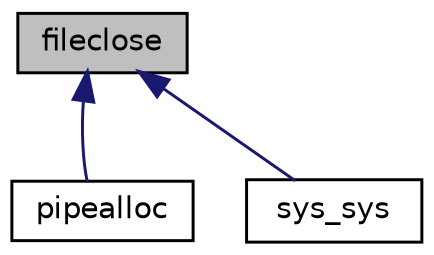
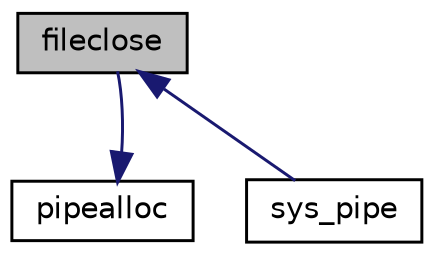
edge "pipealloc" -> "fileclose": reversed
node "sys_sys": label "sys_sys" -> "sys_pipe"
